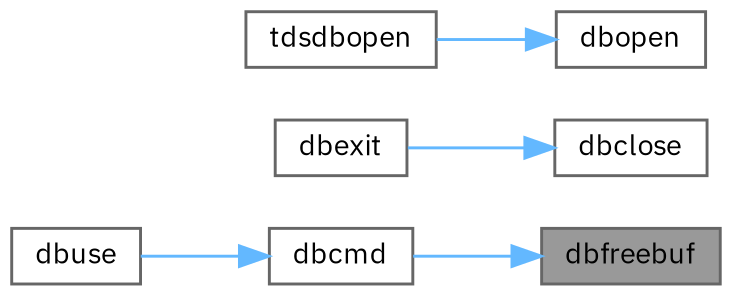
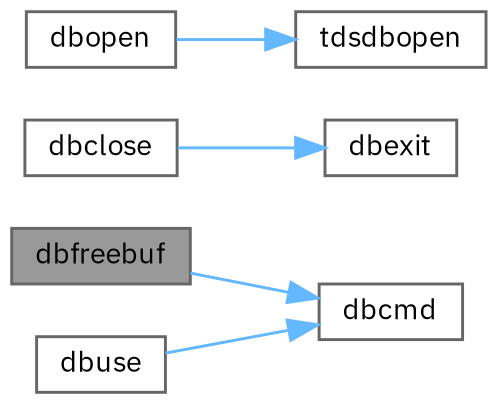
edge "tdsdbopen" -> "dbopen": reversed
edge "dbexit" -> "dbclose": reversed
edge "dbcmd" -> "dbfreebuf": reversed
